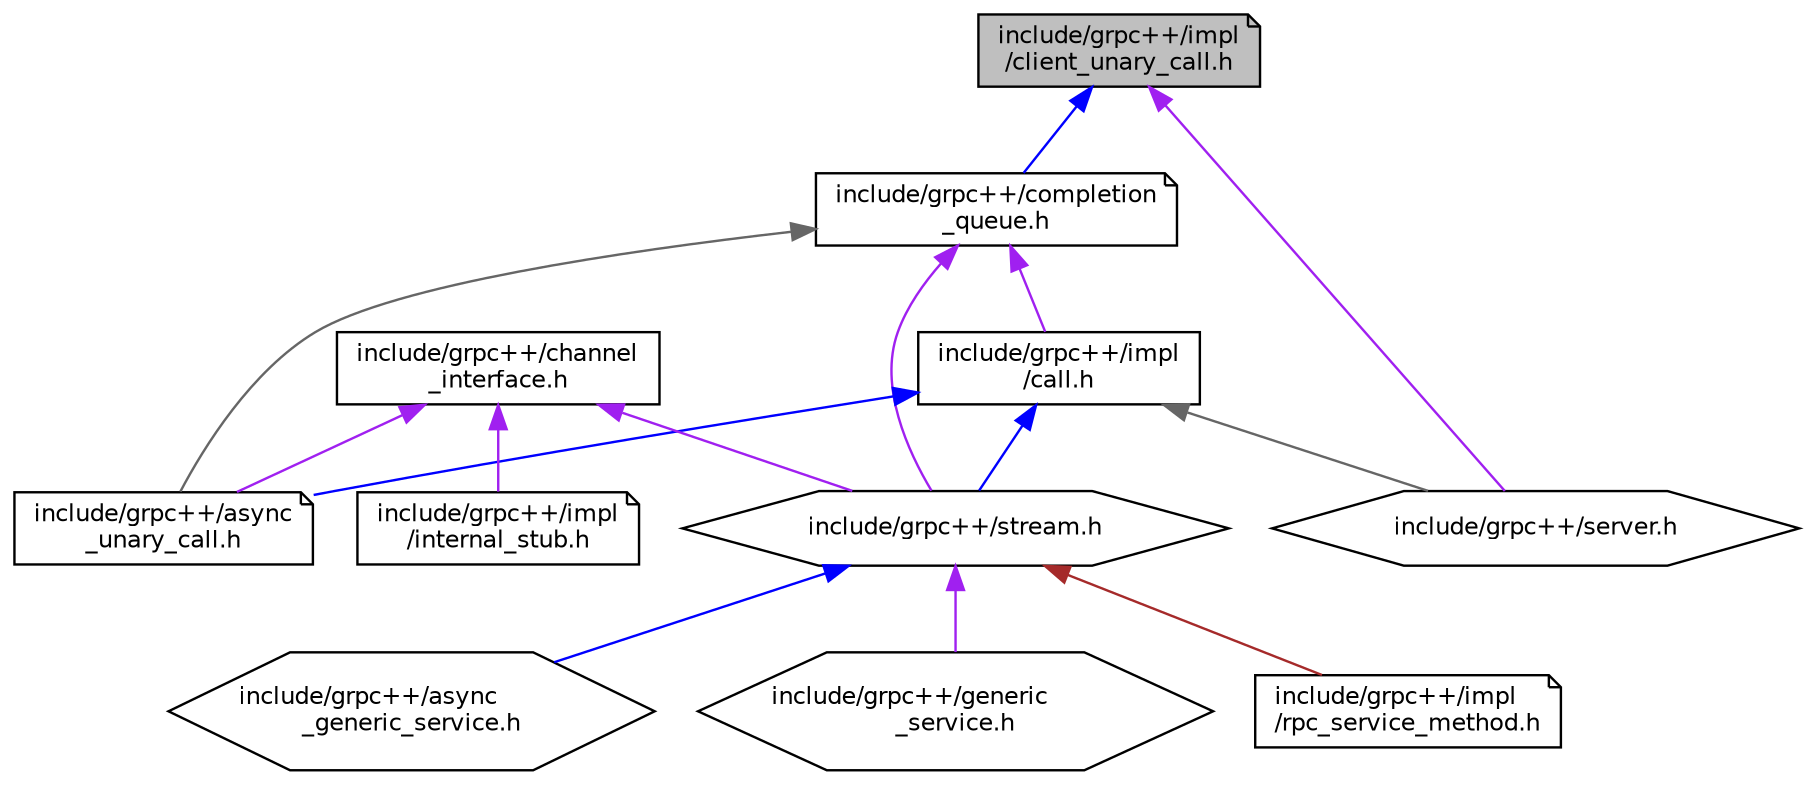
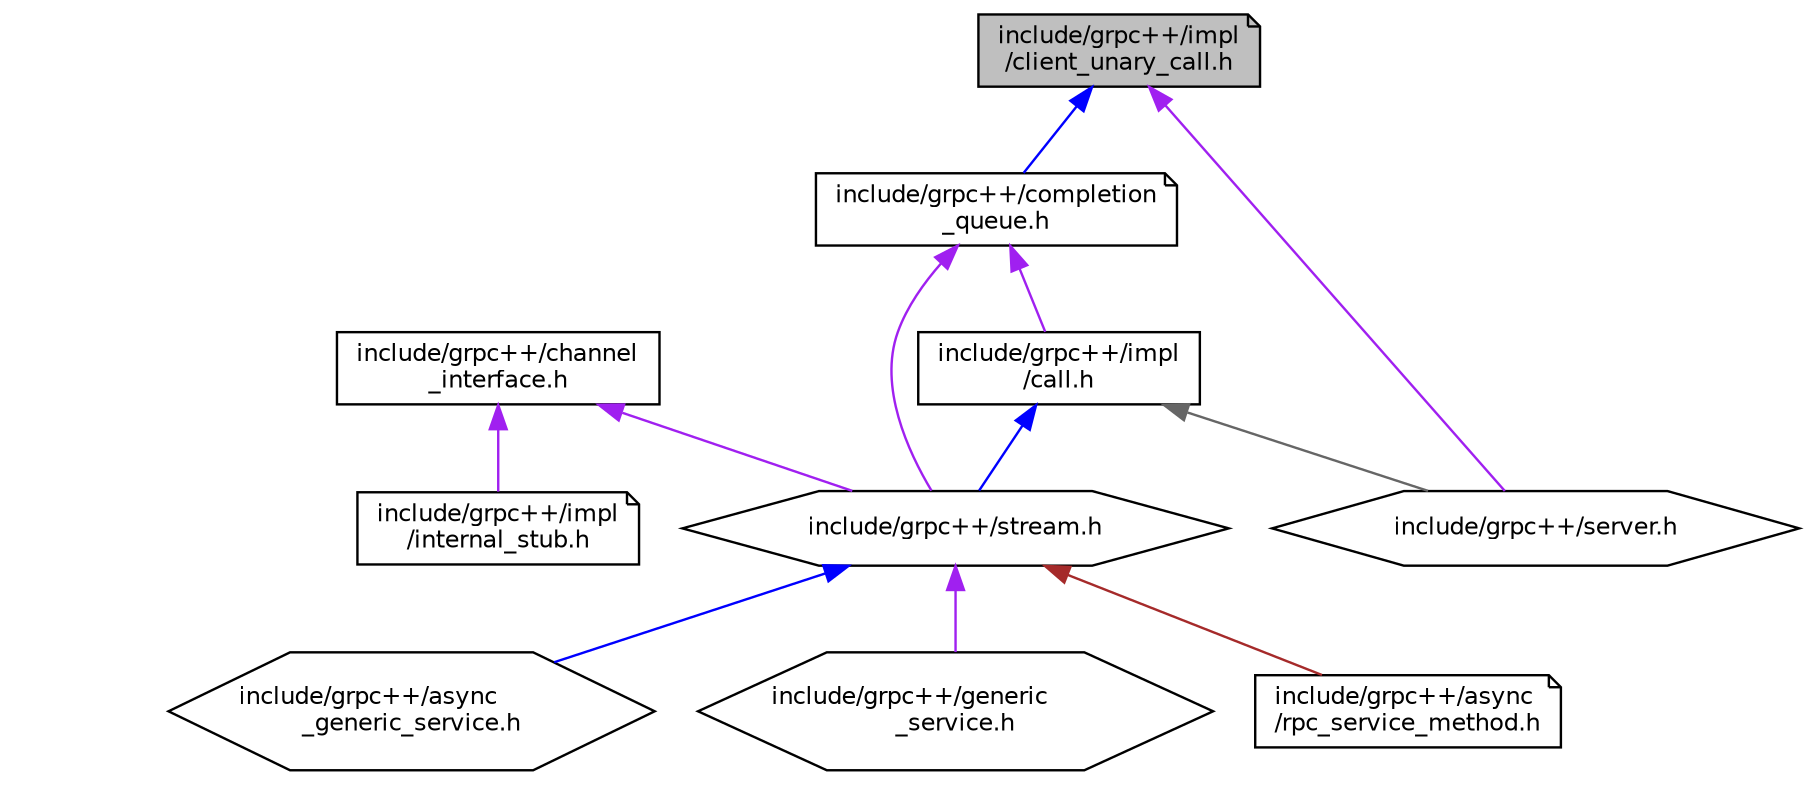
node "include/grpc++/async _unary_call.h": removed
node "include/grpc++/impl /rpc_service_method.h": label "include/grpc++/impl /rpc_service_method.h" -> "include/grpc++/async /rpc_service_method.h"
